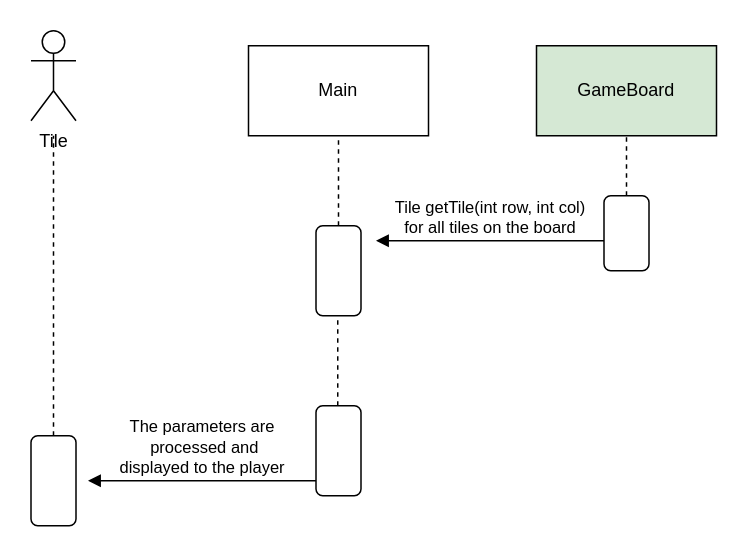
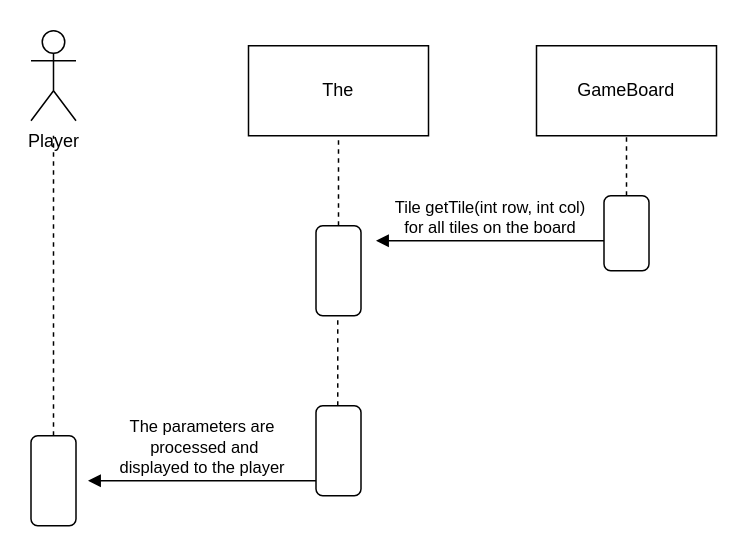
node "Main": label "Main" -> "The"
node "GameBoard": fillcolor #d5e8d4 -> #ffffff
node "Tile": label "Tile" -> "Player"
